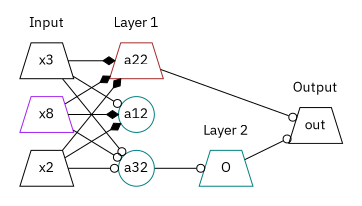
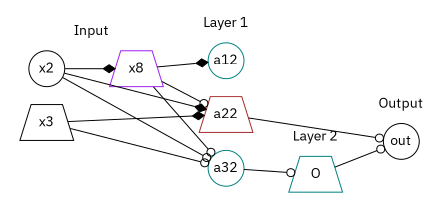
edge "x3" -> "a12": removed
edge "x8" -> "a22": arrowhead diamond -> odot
node "out": shape trapezium -> circle
edge "x2" -> "a12": now "x2" -> "x8"
node "x2": shape trapezium -> circle
